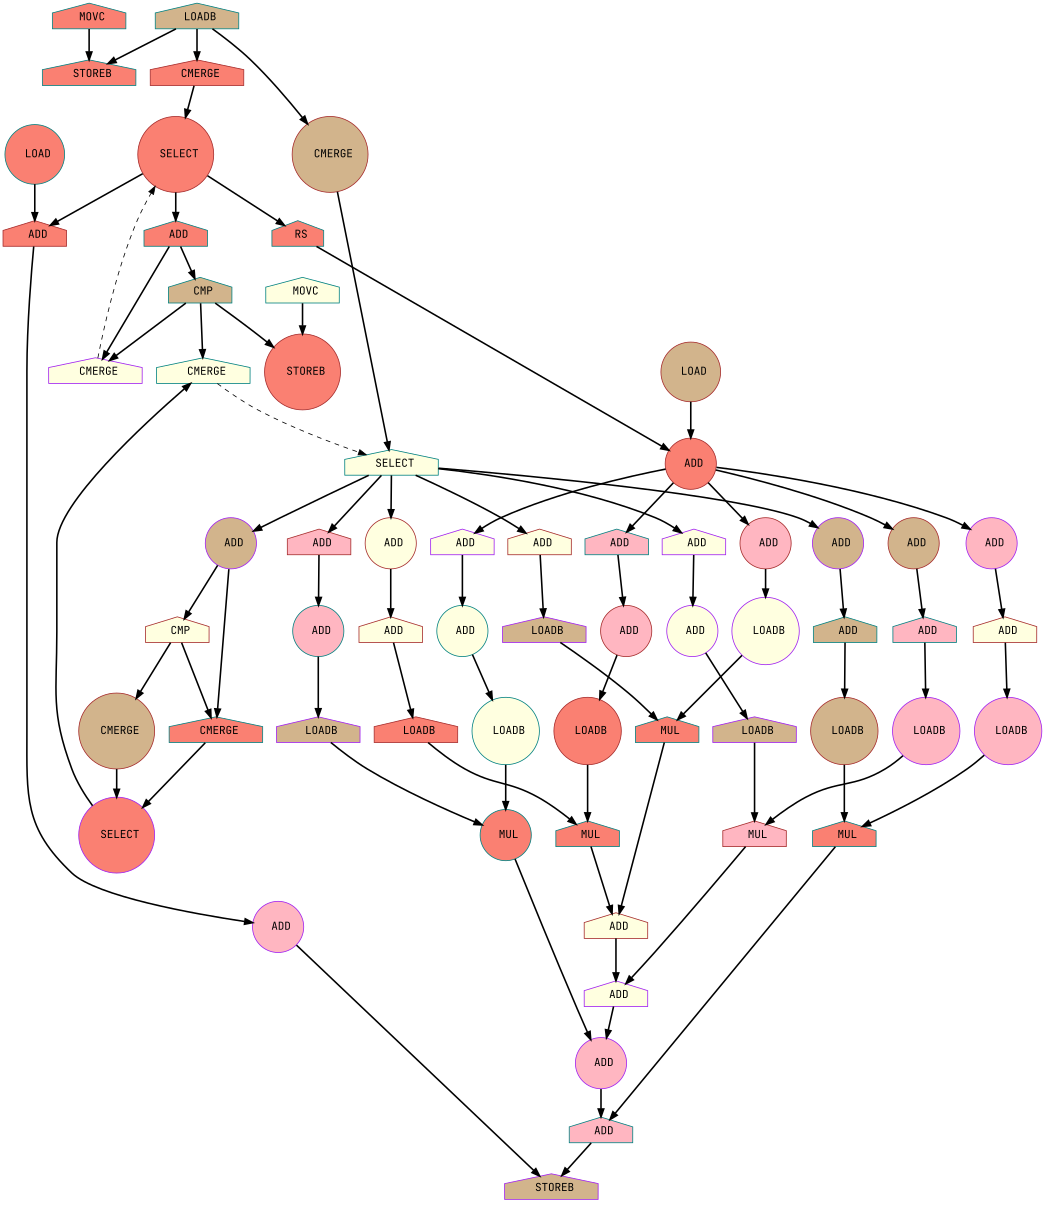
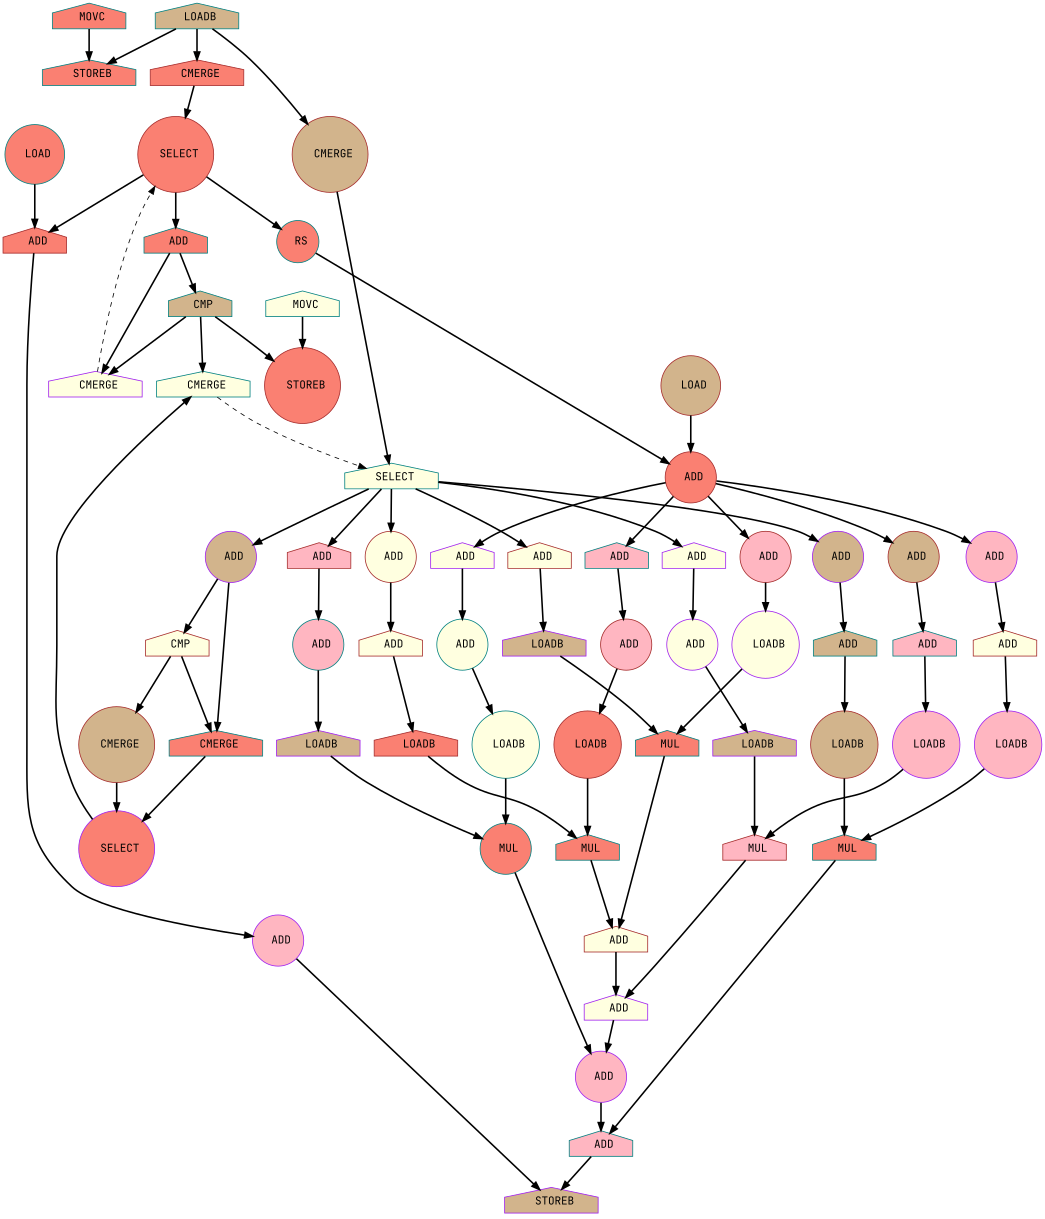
node "RS": shape house -> circle
